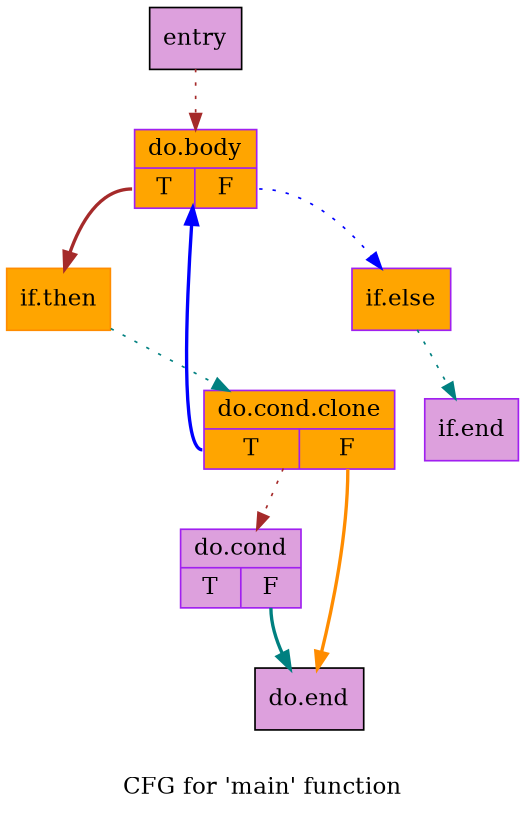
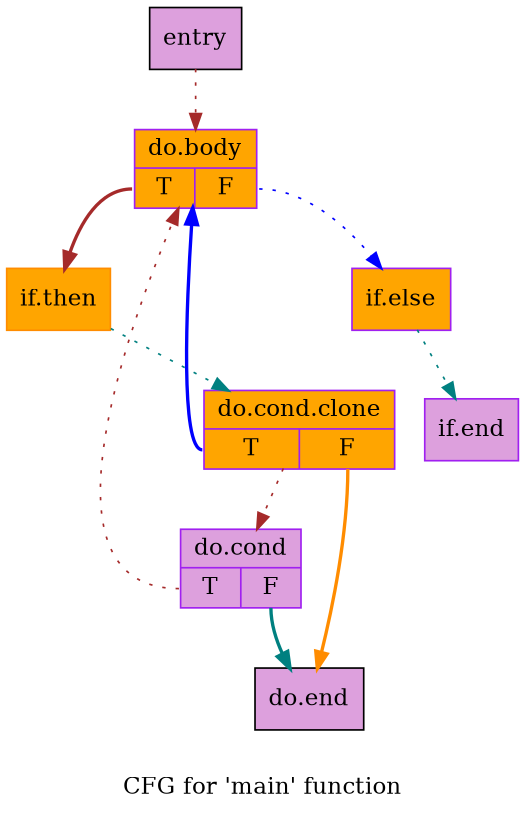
edge "do.cond" -> "do.body": added
